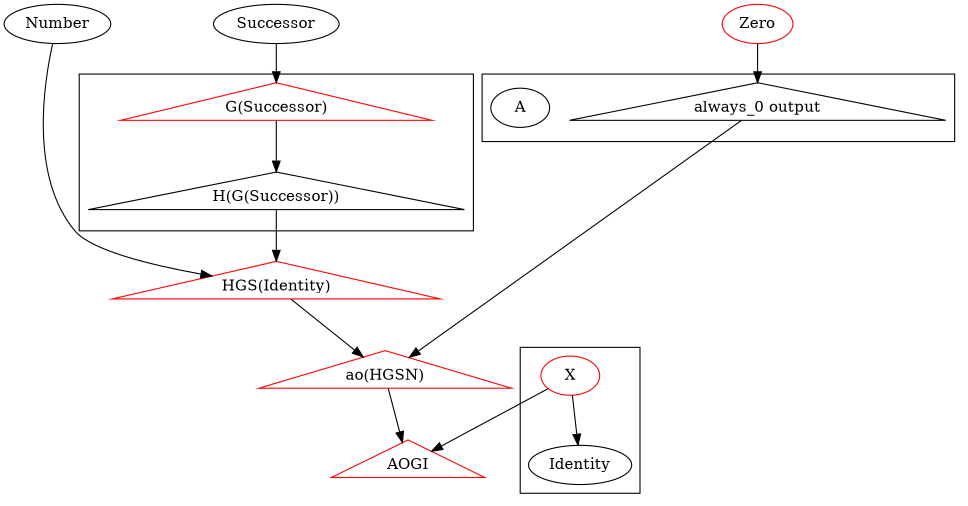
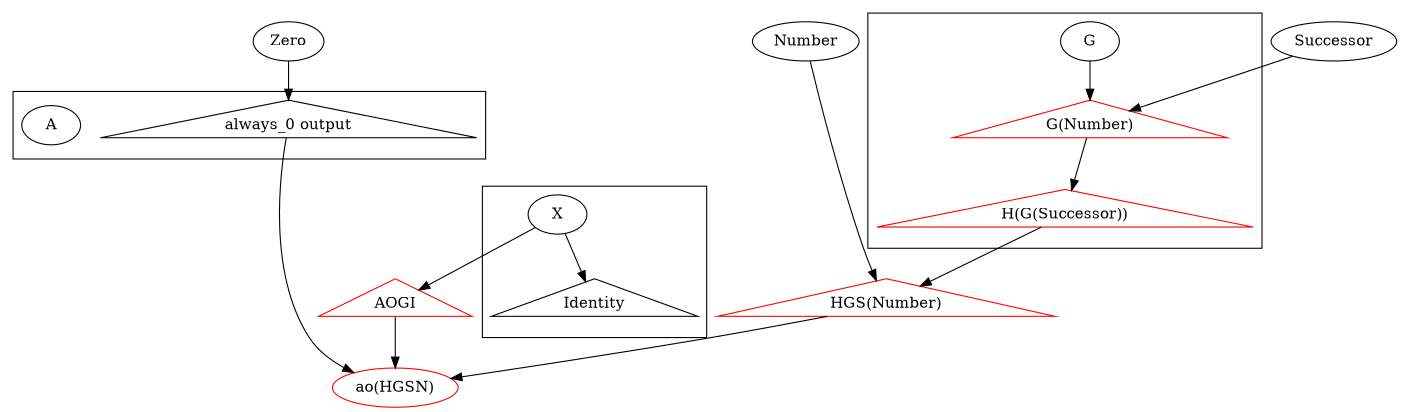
node "Zero": color red -> black
node "G": added
node "G(Successor)": label "G(Successor)" -> "G(Number)"
node "H(G(Successor))": color black -> red
node "HGS(Identity)": label "HGS(Identity)" -> "HGS(Number)"
node "ao(HGSN)": shape triangle -> ellipse
node "X": color red -> black
edge "ao(HGSN)" -> "AOGI": reversed
node "Identity": shape ellipse -> triangle
